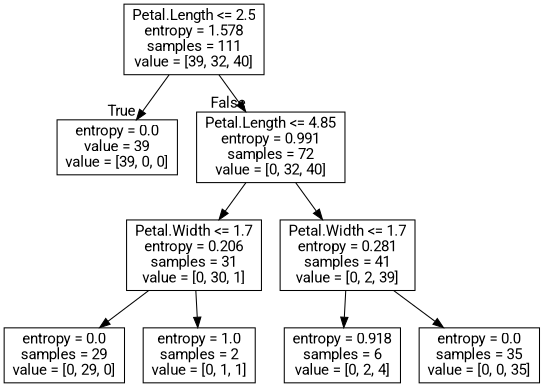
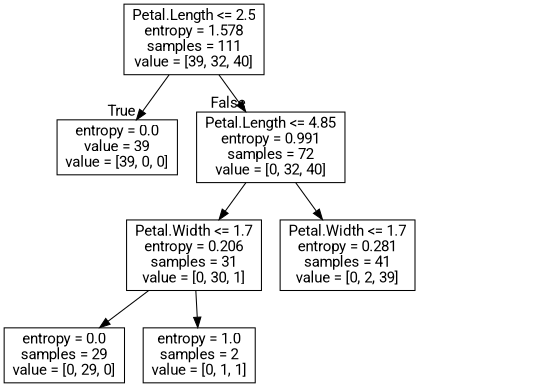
node "entropy = 0.918 samples = 6 value = [0, 2, 4]": removed
node "entropy = 0.0 samples = 35 value = [0, 0, 35]": removed
